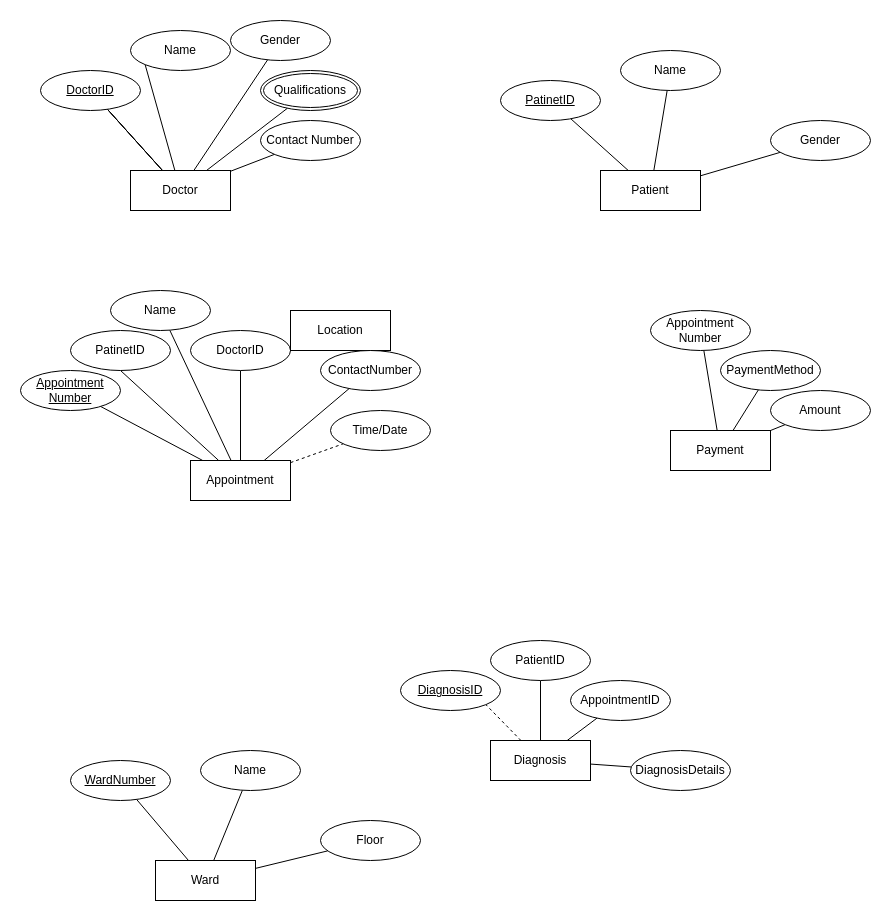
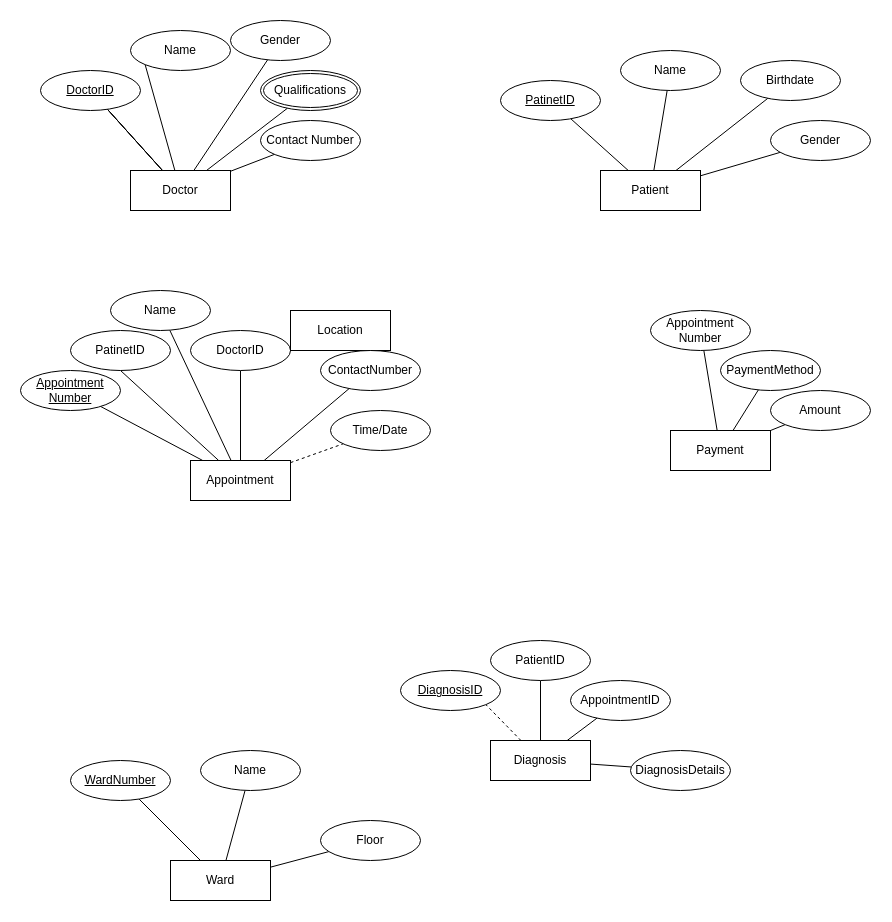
node "Birthdate": added
edge "Birthdate" -- "Patient": added
node "Ward": moved (206, 881) -> (221, 881)
